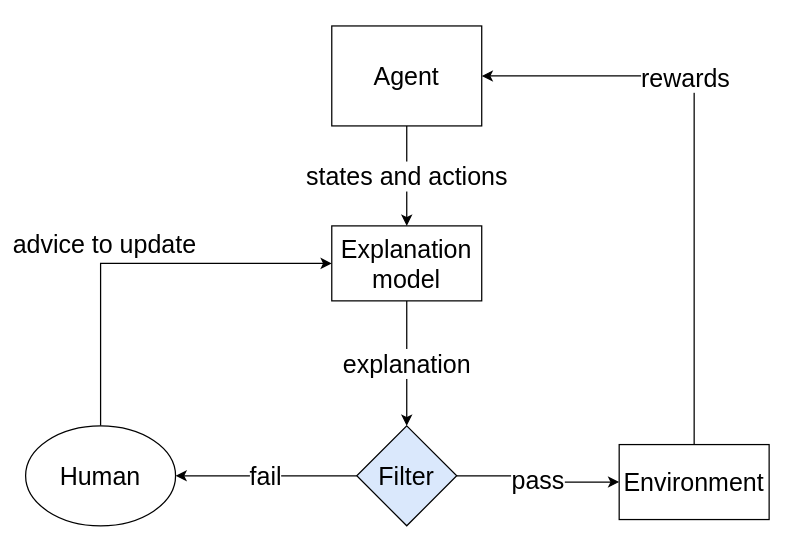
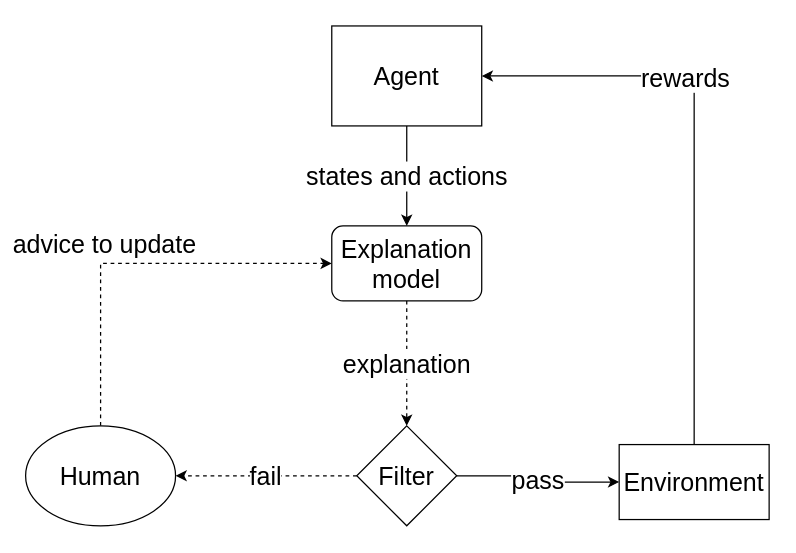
edge "Human" -> "Explanation model": style solid -> dashed
node "Explanation model": shape rectangle -> rounded rectangle
edge "Explanation model" -> "Filter": style solid -> dashed
edge "Filter" -> "Human": style solid -> dashed
node "Filter": fillcolor #dae8fc -> #ffffff
